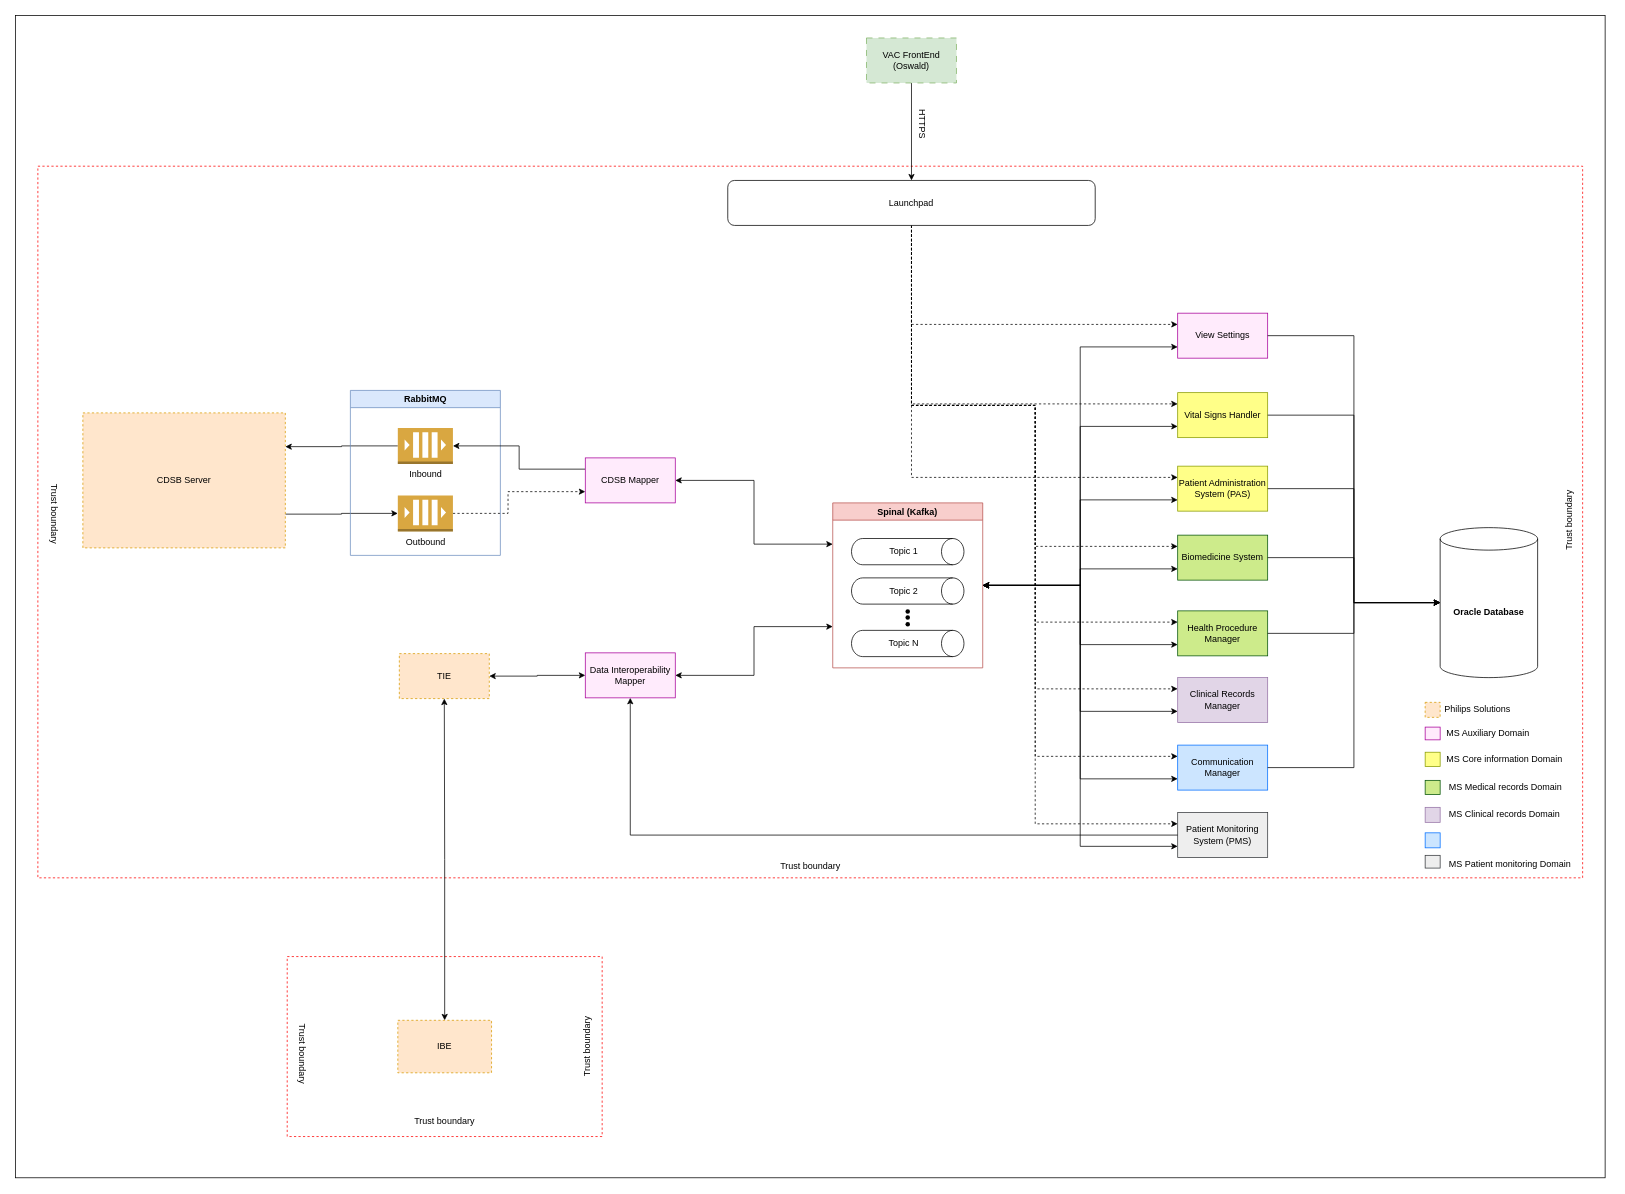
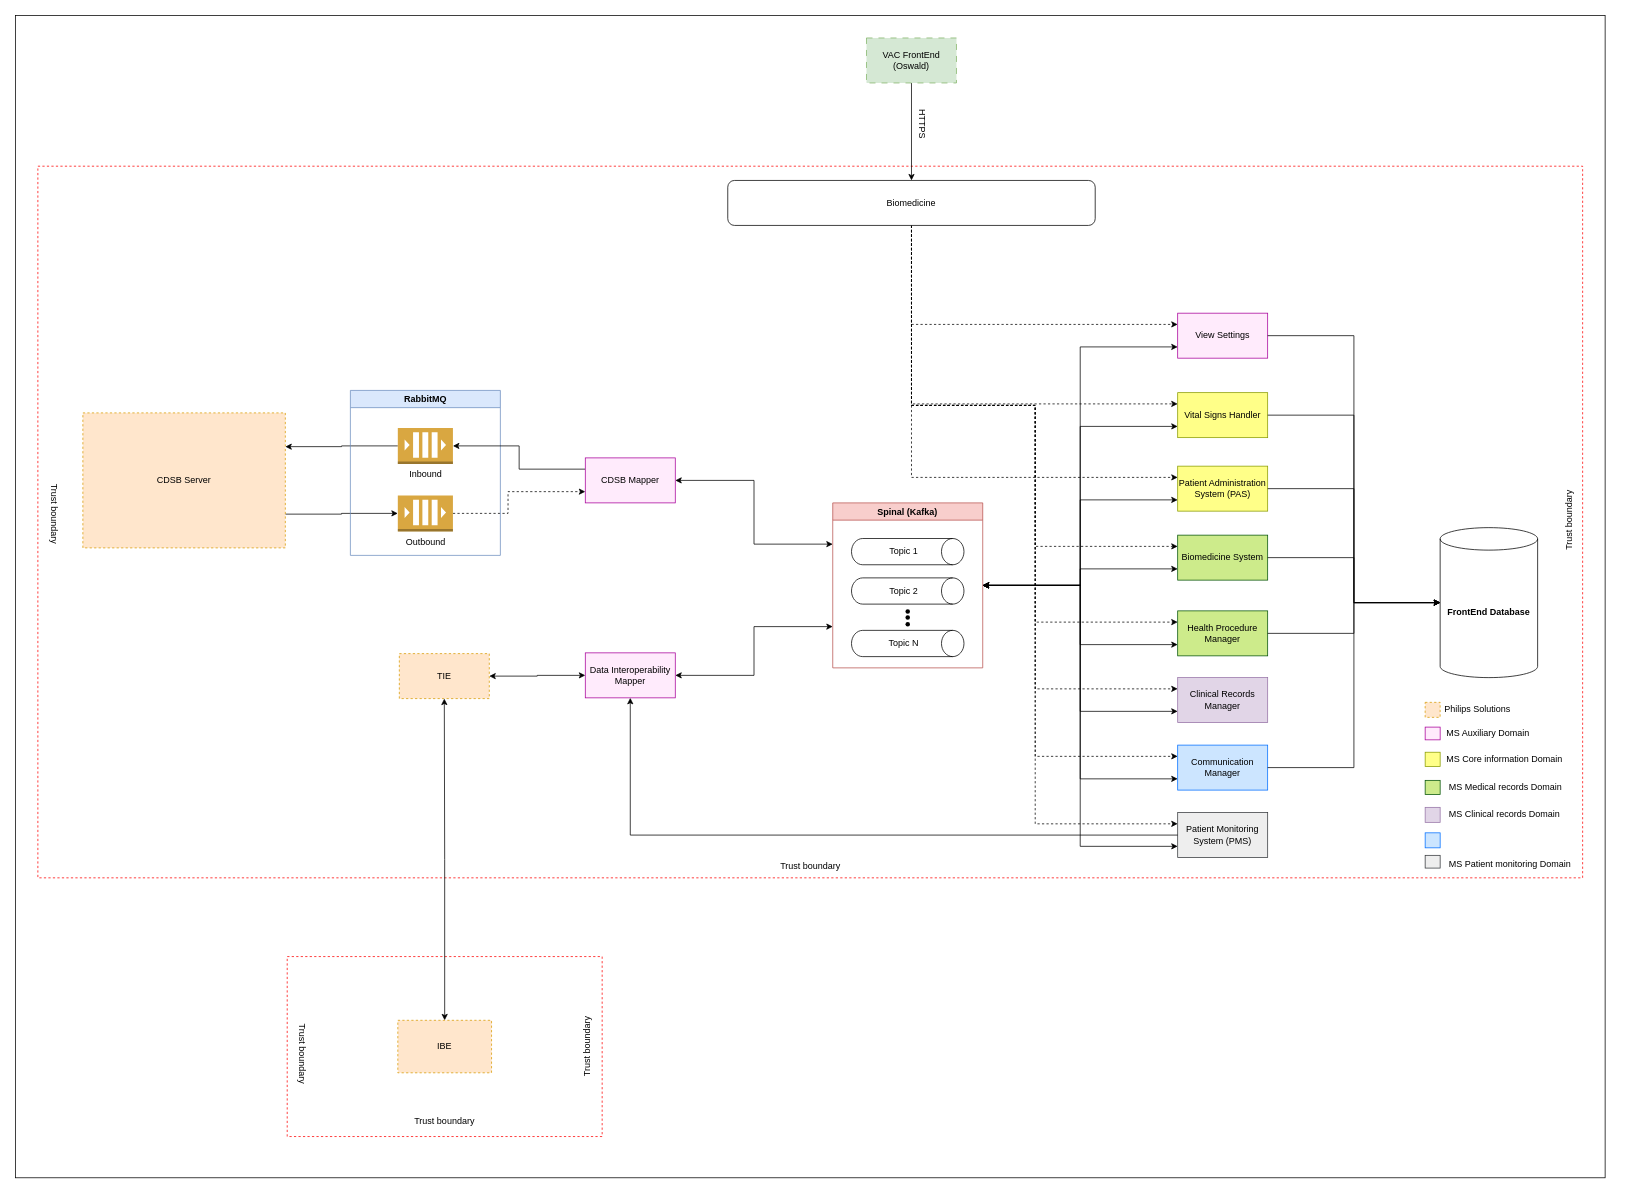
node "Launchpad": label "Launchpad" -> "Biomedicine"
node "Oracle Database": label "Oracle Database" -> "FrontEnd Database"
